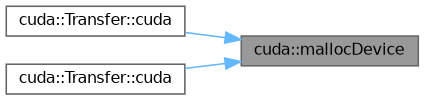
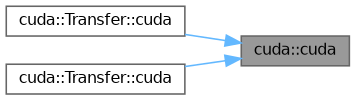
node "cuda::mallocDevice": label "cuda::mallocDevice" -> "cuda::cuda"
